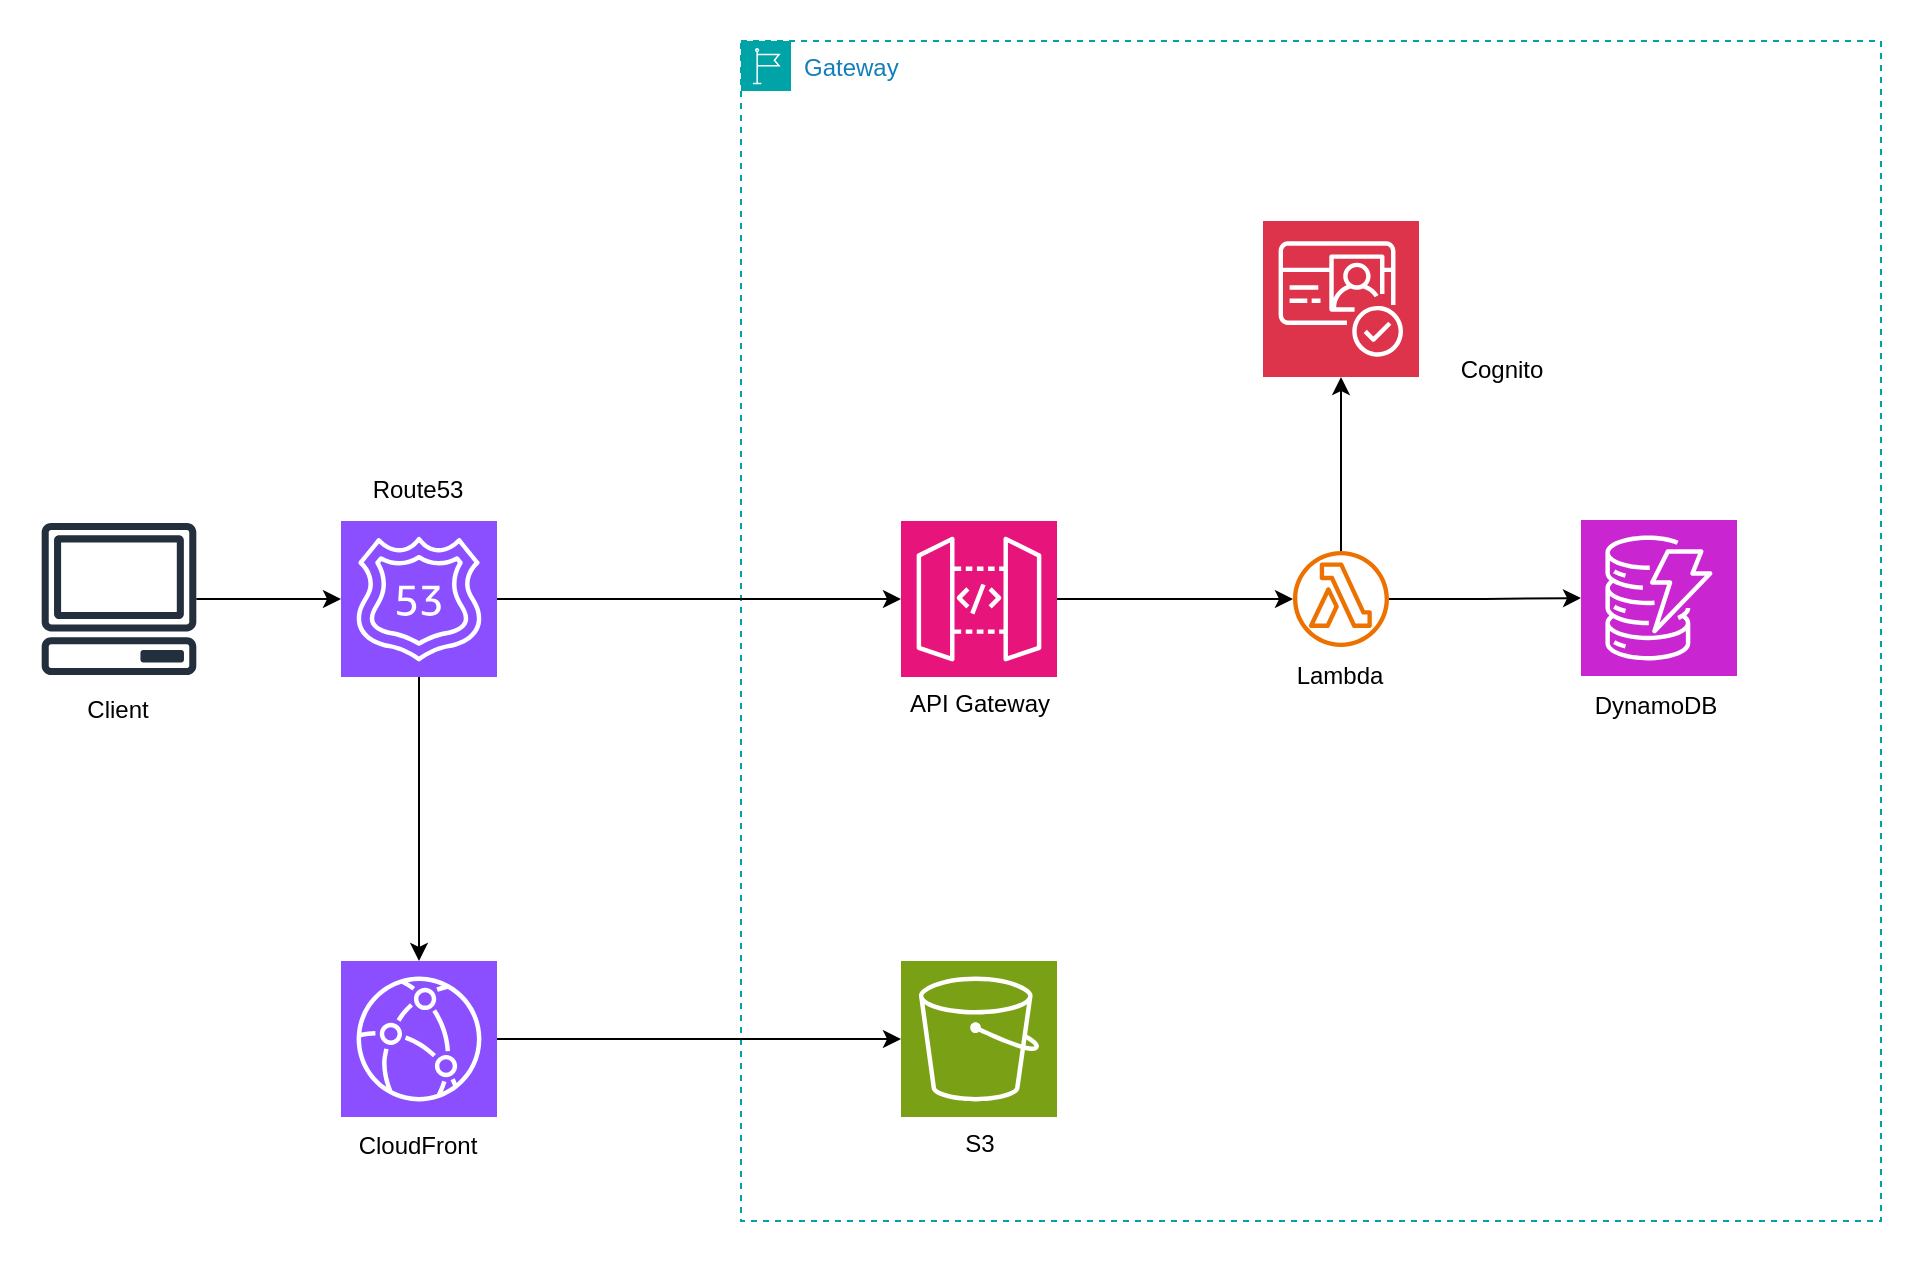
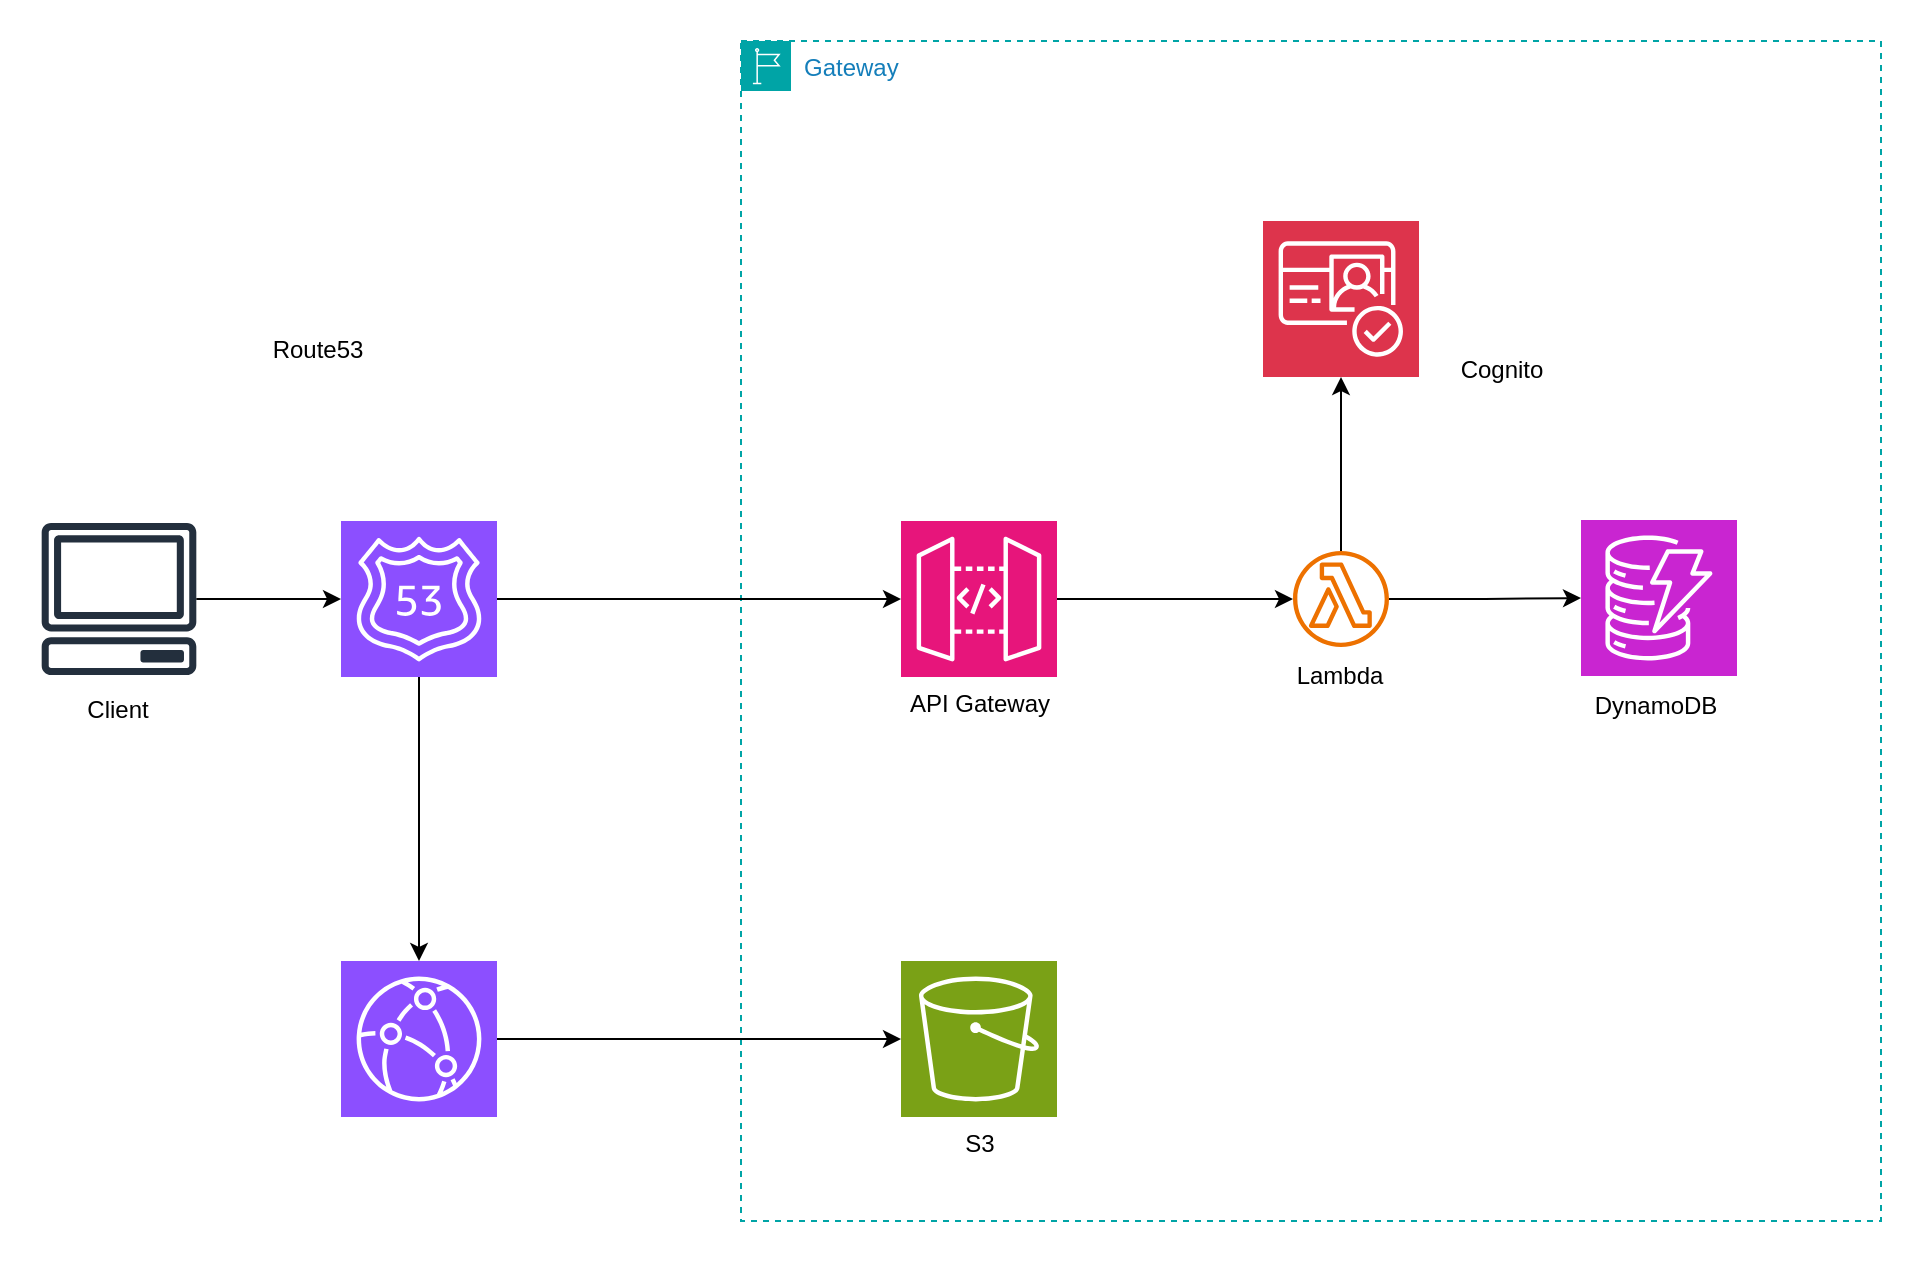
node "Route53": moved (419, 491) -> (319, 351)
node "CloudFront": removed
